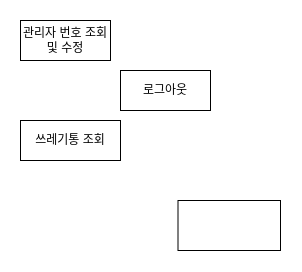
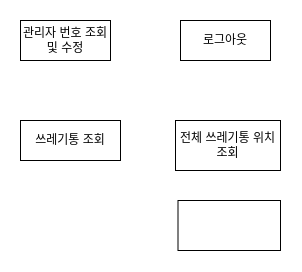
node "로그아웃": moved (166, 91) -> (226, 41)
node "전체 쓰레기통 위치 조회": added
